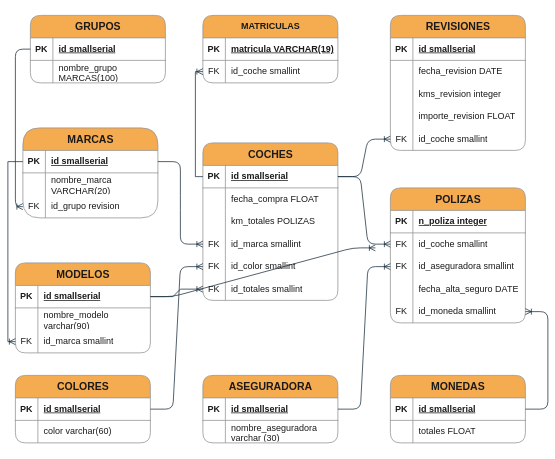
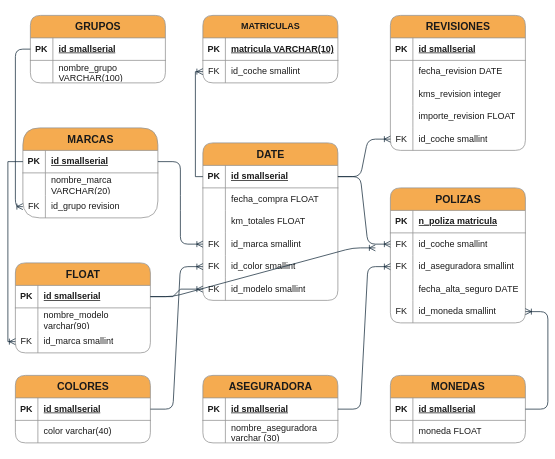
node "matricula VARCHAR(19)": label "matricula VARCHAR(19)" -> "matricula VARCHAR(10)"
node "nombre_grupo MARCAS(100)": label "nombre_grupo MARCAS(100)" -> "nombre_grupo VARCHAR(100)"
node "COCHES": label "COCHES" -> "DATE"
node "km_totales POLIZAS": label "km_totales POLIZAS" -> "km_totales FLOAT"
node "n_poliza integer": label "n_poliza integer" -> "n_poliza matricula"
node "MODELOS": label "MODELOS" -> "FLOAT"
node "id_totales smallint": label "id_totales smallint" -> "id_modelo smallint"
node "color varchar(60)": label "color varchar(60)" -> "color varchar(40)"
node "totales FLOAT": label "totales FLOAT" -> "moneda FLOAT"
